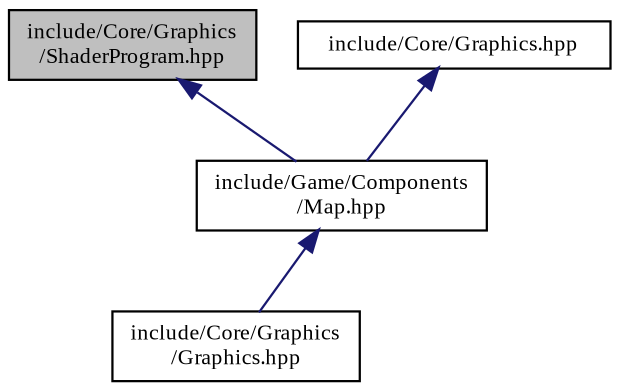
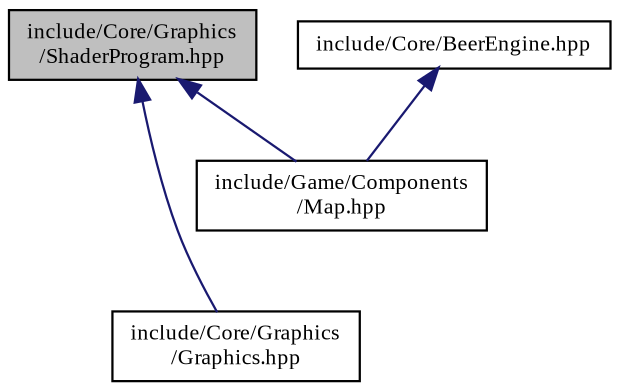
node "include/Core/Graphics.hpp": label "include/Core/Graphics.hpp" -> "include/Core/BeerEngine.hpp"
edge "include/Core/Graphics /Graphics.hpp" -> "include/Game/Components /Map.hpp": now "include/Core/Graphics /Graphics.hpp" -> "include/Core/Graphics /ShaderProgram.hpp"
